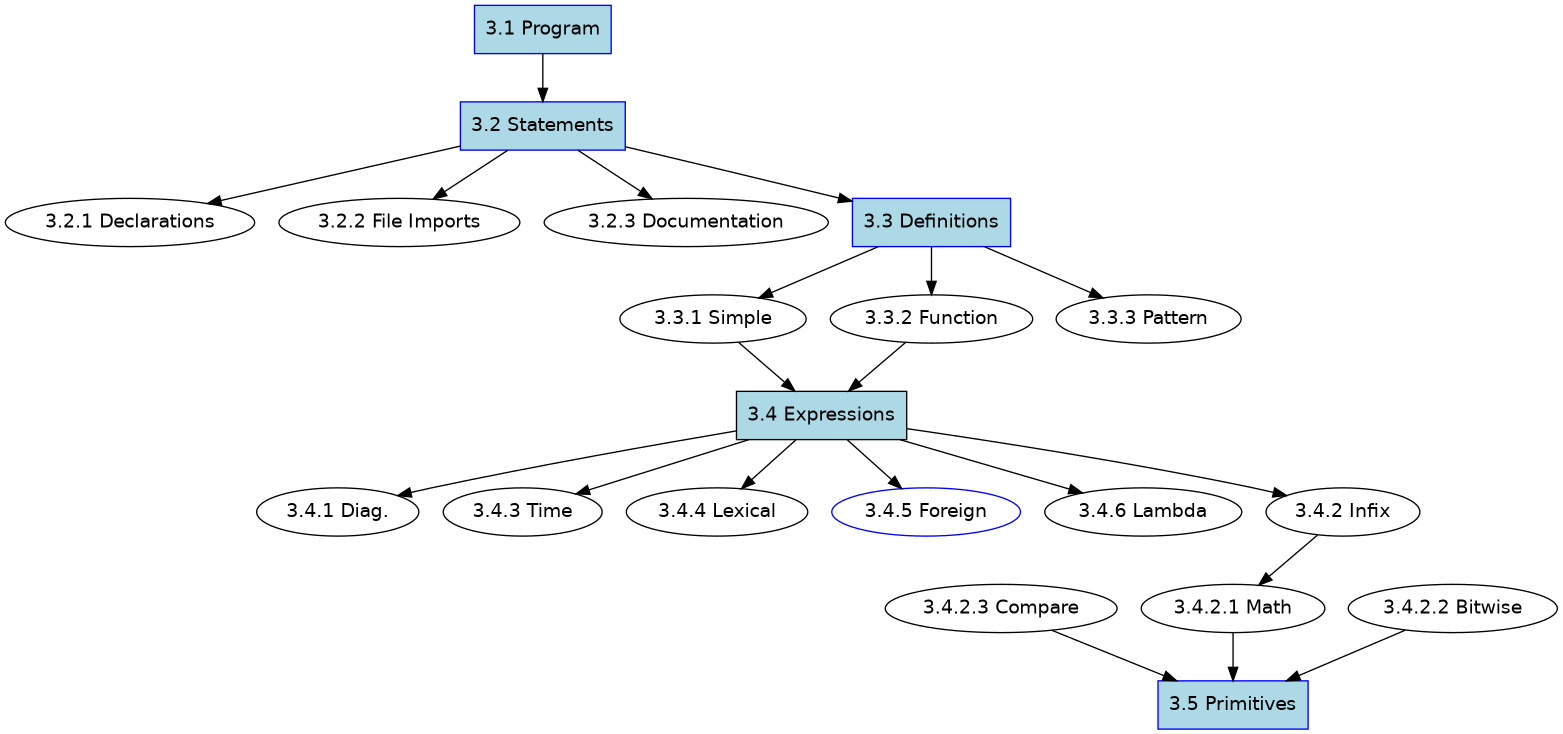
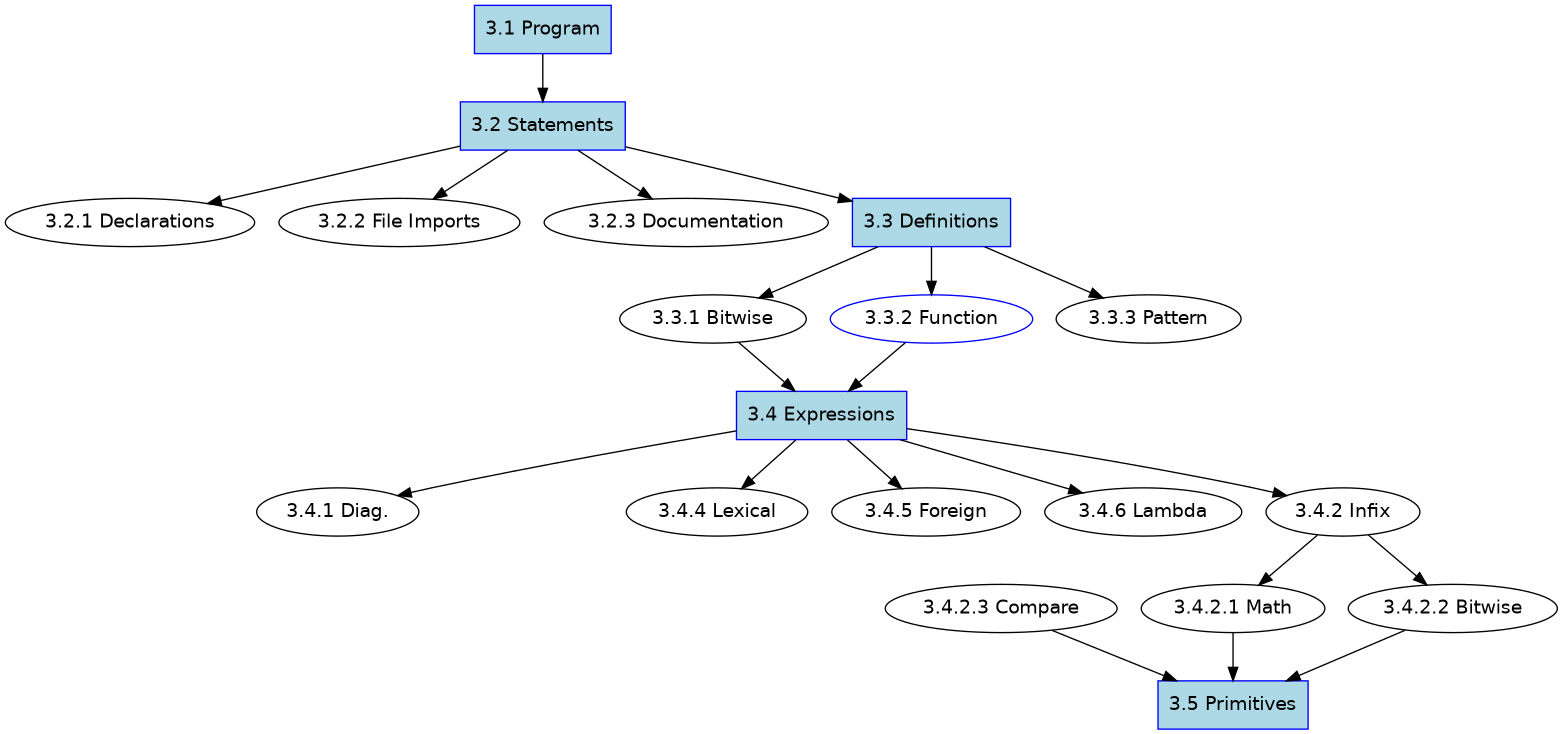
node "3.3.1 Simple": label "3.3.1 Simple" -> "3.3.1 Bitwise"
node "3.3.2 Function": color black -> blue
node "3.4 Expressions": color black -> blue
node "3.4.3 Time": removed
node "3.4.5 Foreign": color blue -> black
edge "3.4.2 Infix" -> "3.4.2.2 Bitwise": added
